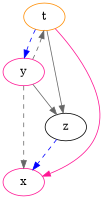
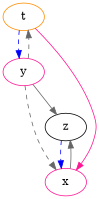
edge "t" -> "z": now "x" -> "z"
